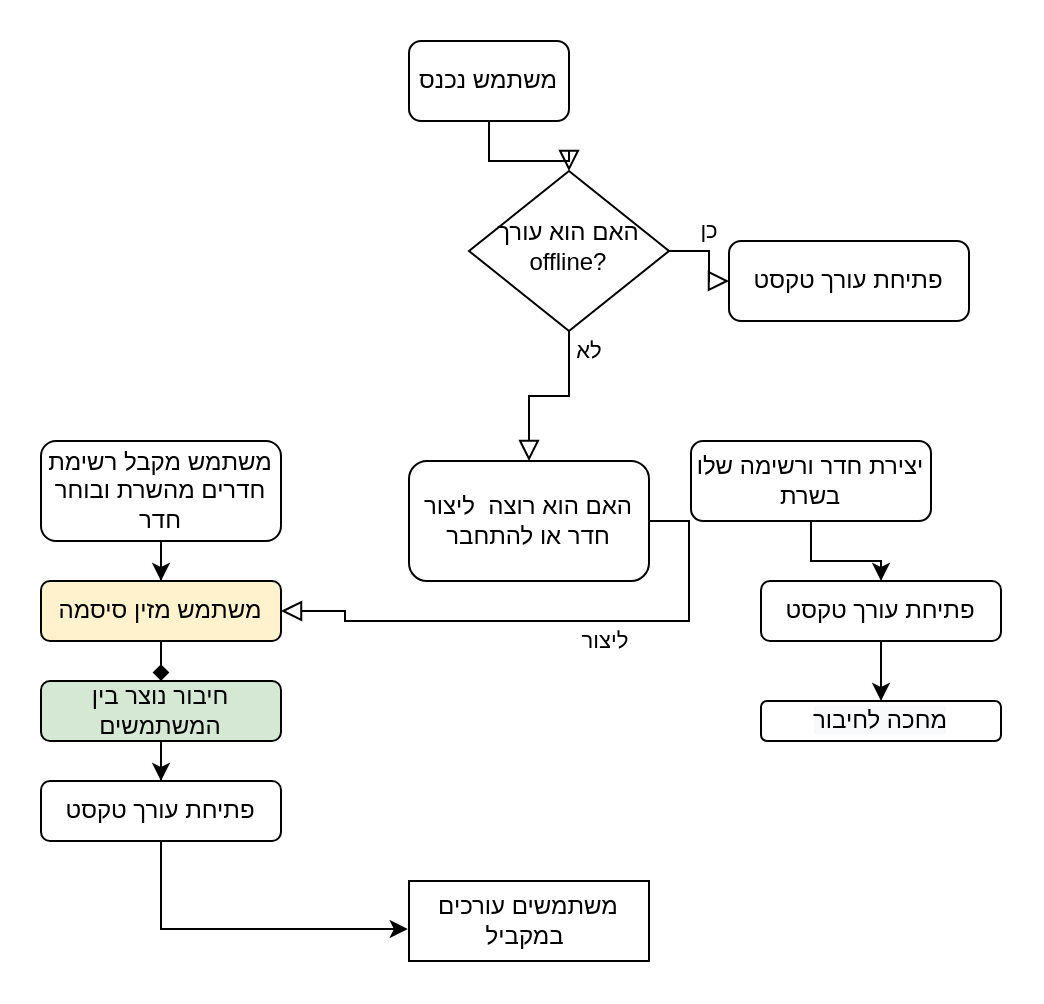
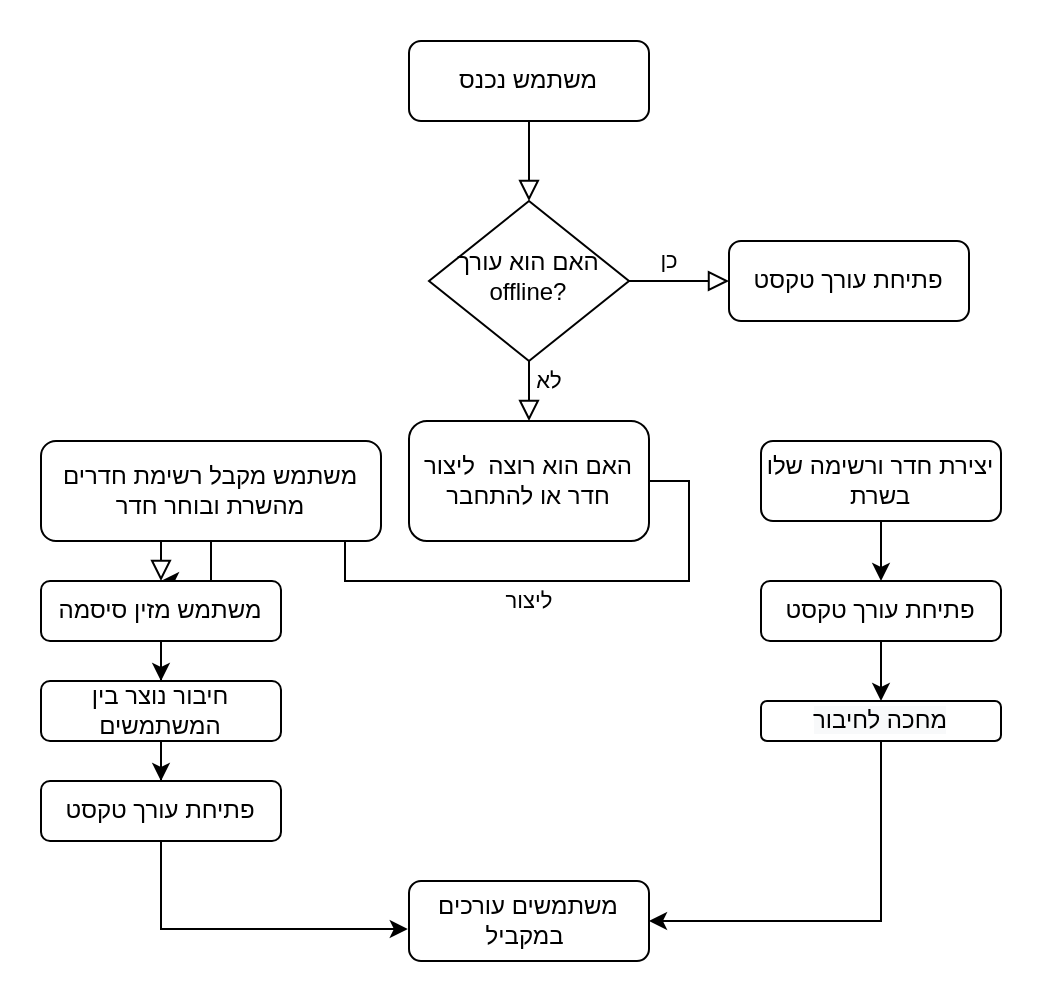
node "משתמש נכנס": size 160x80 -> 240x80
node "האם הוא עורך offline?": moved (569, 251) -> (529, 281)
node "יצירת חדר ורשימה שלו בשרת": moved (811, 481) -> (881, 481)
node "משתמש מקבל רשימת חדרים מהשרת ובוחר חדר": size 240x100 -> 340x100
node "האם הוא רוצה ליצור חדר או להתחבר": moved (529, 521) -> (529, 481)
node "משתמש מזין סיסמה": fillcolor #fff2cc -> #ffffff
edge "משתמש מזין סיסמה" -> "חיבור נוצר בין המשתמשים": arrowhead diamond -> classic
node "חיבור נוצר בין המשתמשים": fillcolor #d5e8d4 -> #ffffff
node "משתמשים עורכים במקביל": shape rectangle -> rounded rectangle
edge "מחכה לחיבור" -> "משתמשים עורכים במקביל": added
